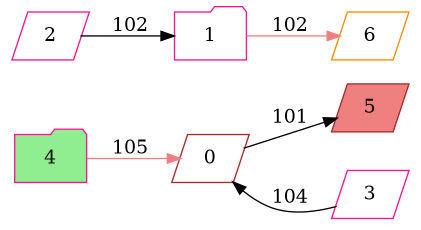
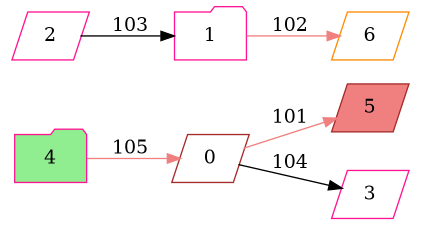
edge "2" -> "1": label "102" -> "103"
edge "0" -> "5": color black -> lightcoral
edge "3" -> "0": reversed
